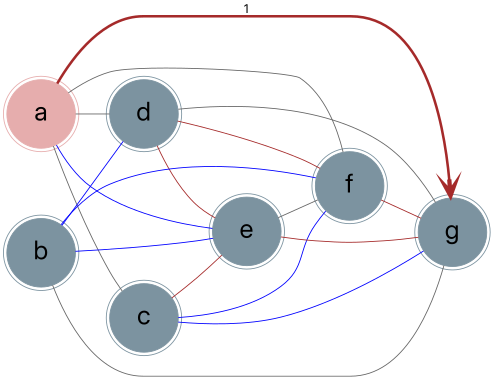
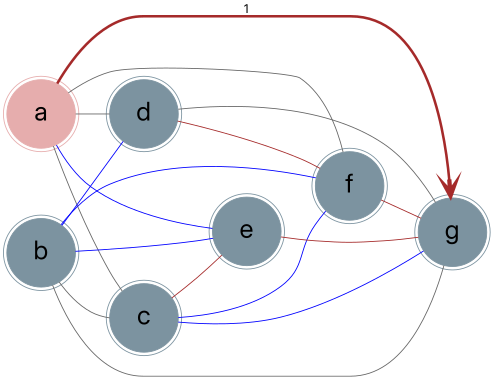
edge "d" -- "e": removed
edge "f" -- "e": removed
edge "b" -- "c": added
